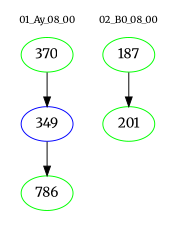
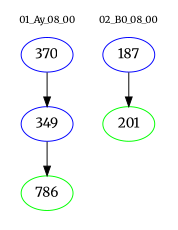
node "370": color green -> blue
node "187": color green -> blue
